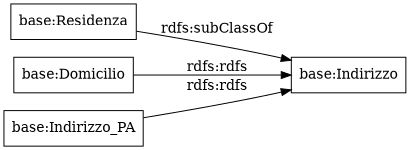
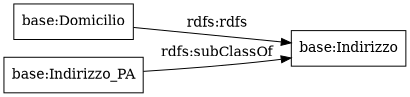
node "base:Residenza": removed
edge "base:Indirizzo_PA" -> "base:Indirizzo": label "rdfs:rdfs" -> "rdfs:subClassOf"
